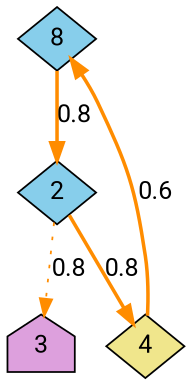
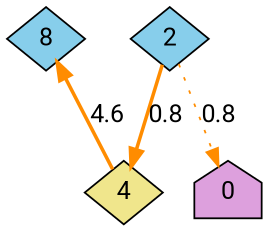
edge "8" -> "2": removed, label "0.8"
edge "4" -> "8": label "0.6" -> "4.6"
node "3": label "3" -> "0"
